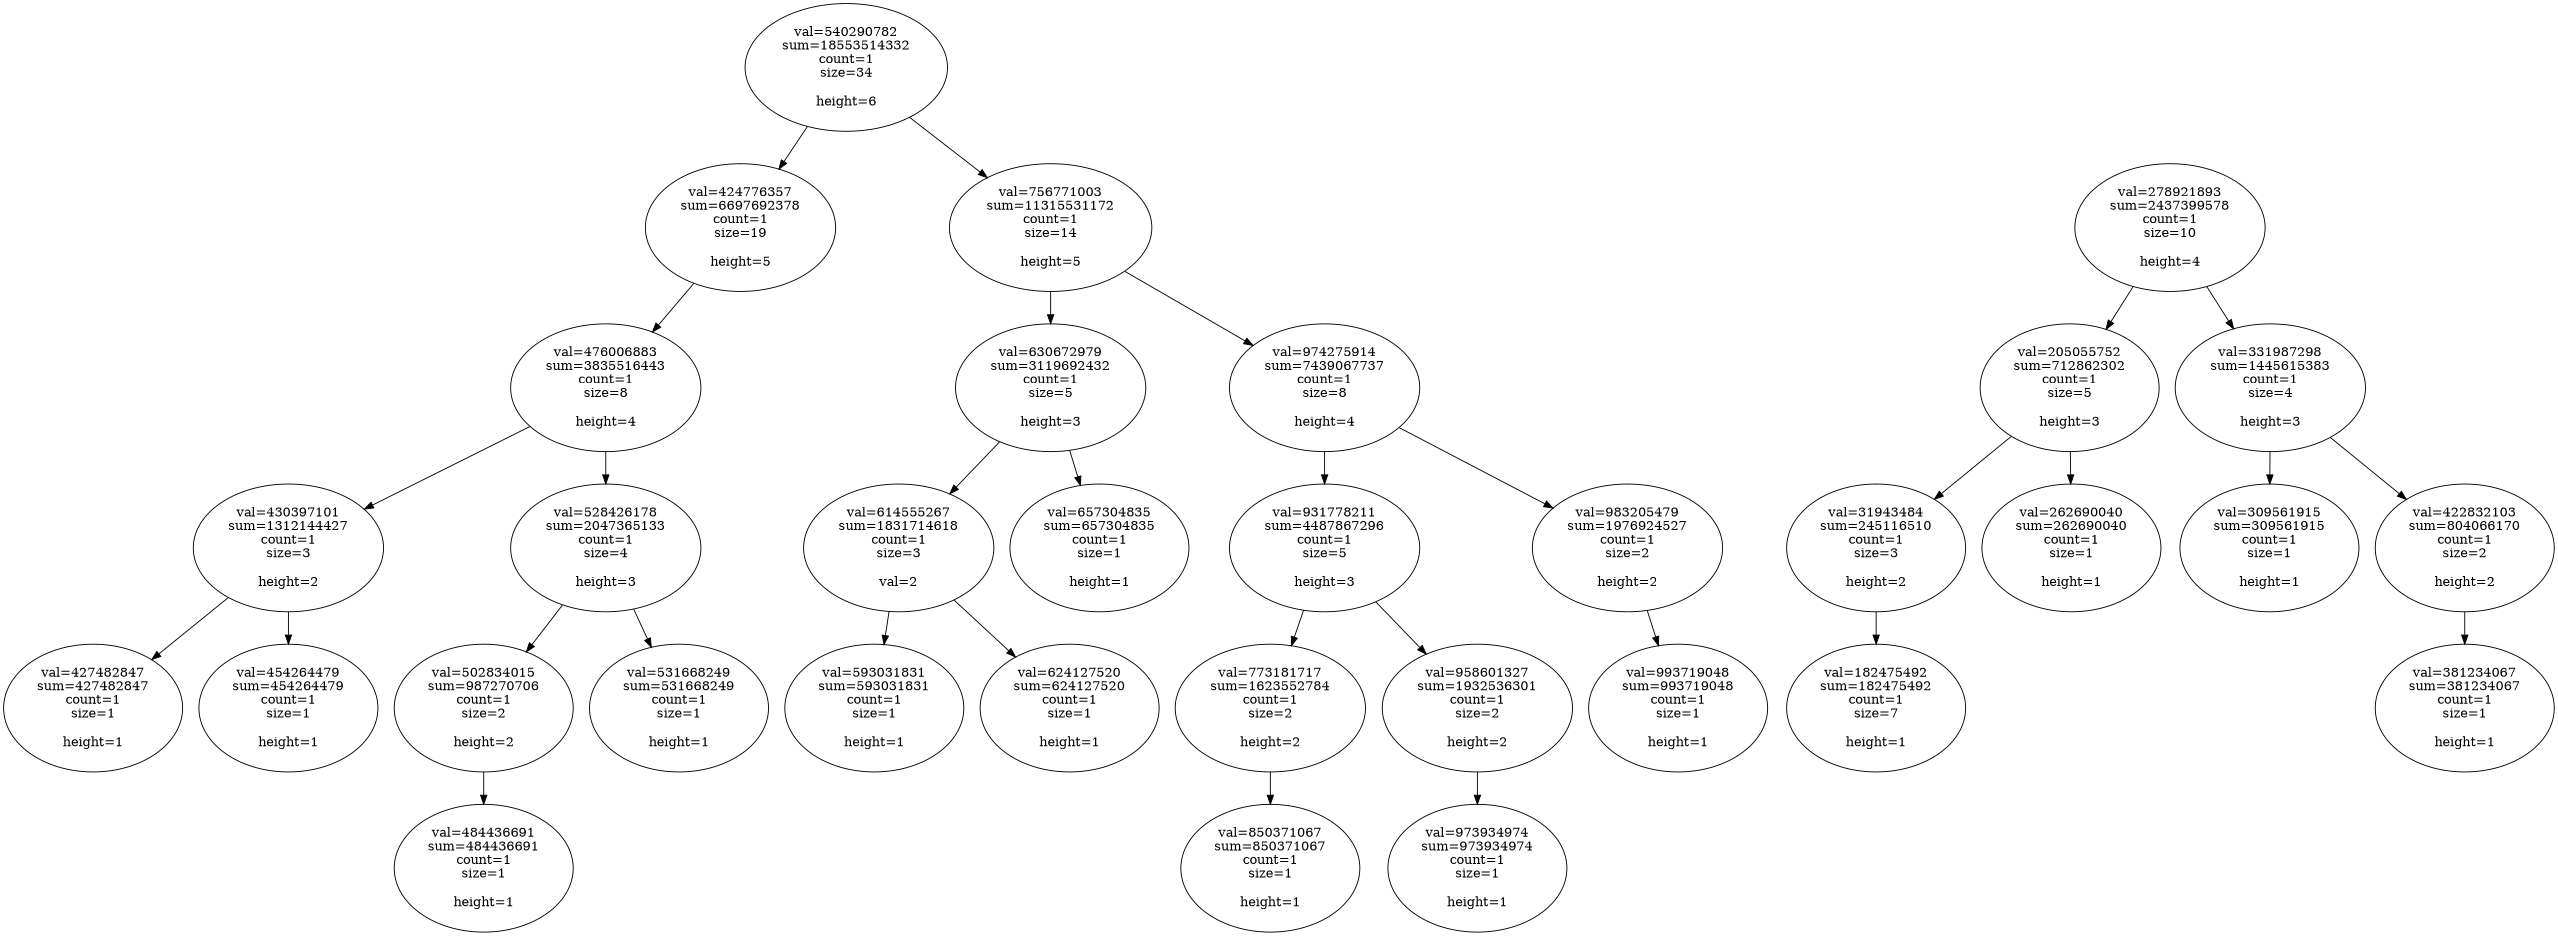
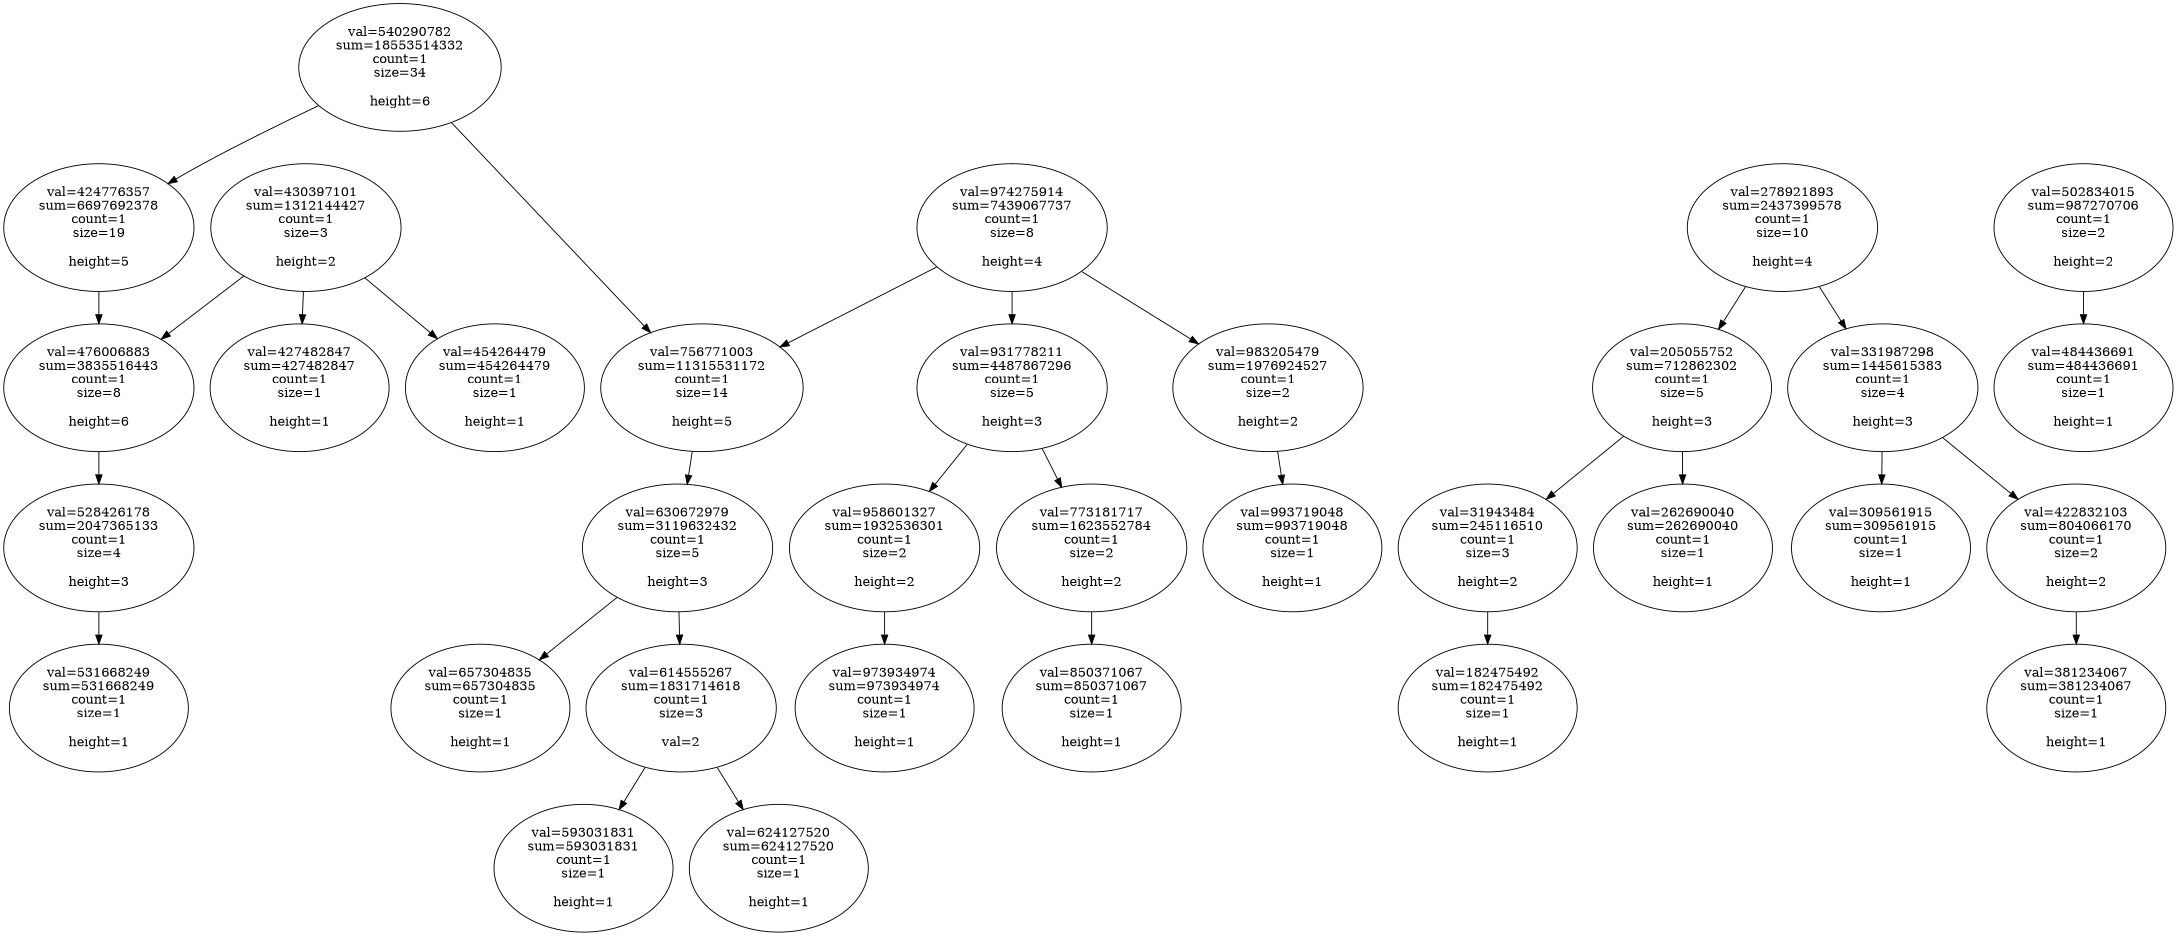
edge "val=756771003" -> "val=974275914": reversed
node "val=630672979": text "sum=3119692432" -> "sum=3119632432"
node "val=476006883": text "height=4" -> "height=6"
edge "val=476006883" -> "val=430397101": reversed
edge "val=528426178" -> "val=502834015": removed
node "val=182475492": text "size=7" -> "size=1"
